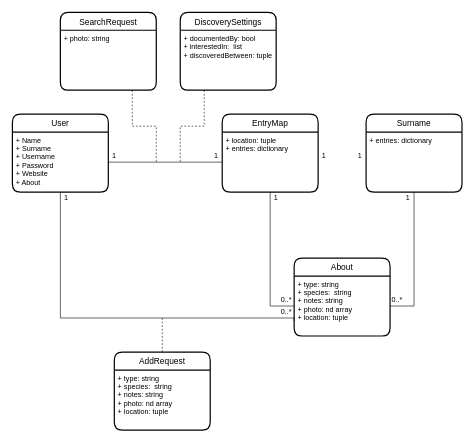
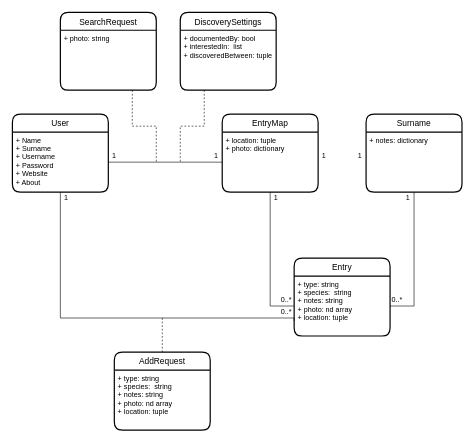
node "+ location: tuple + entries: dictionary": label "+ location: tuple + entries: dictionary" -> "+ location: tuple + photo: dictionary"
node "+ entries: dictionary": label "+ entries: dictionary" -> "+ notes: dictionary"
node "About": label "About" -> "Entry"
